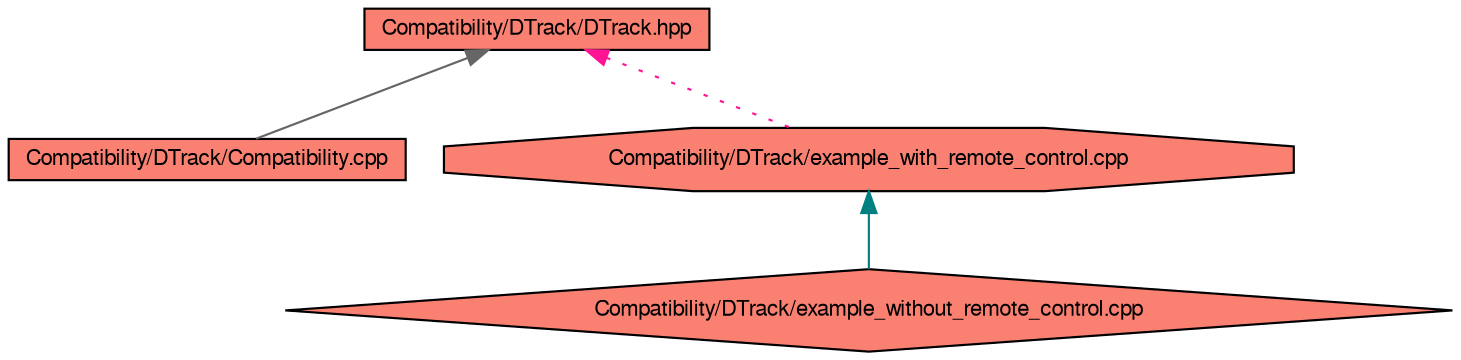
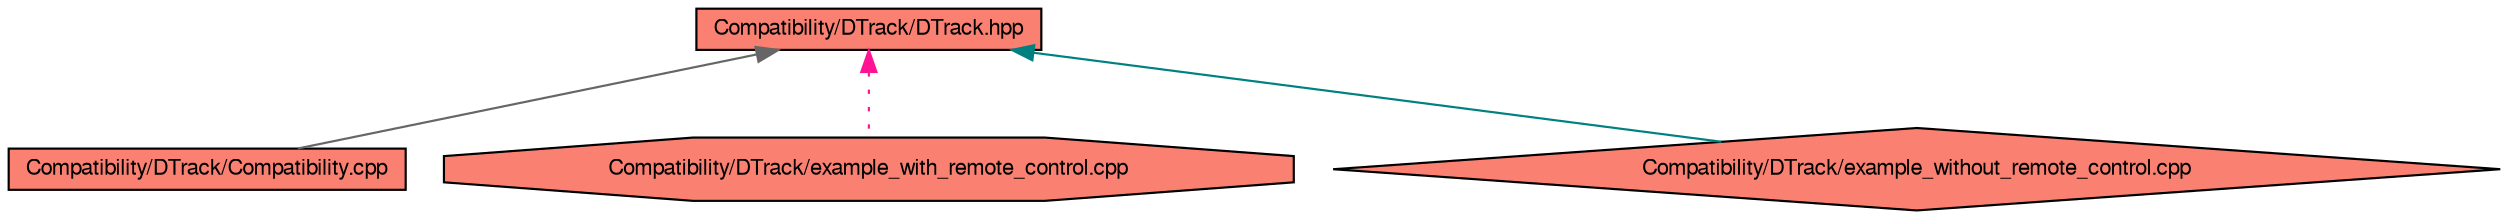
edge "Compatibility/DTrack/example_without_remote_control.cpp" -> "Compatibility/DTrack/example_with_remote_control.cpp": now "Compatibility/DTrack/example_without_remote_control.cpp" -> "Compatibility/DTrack/DTrack.hpp"
